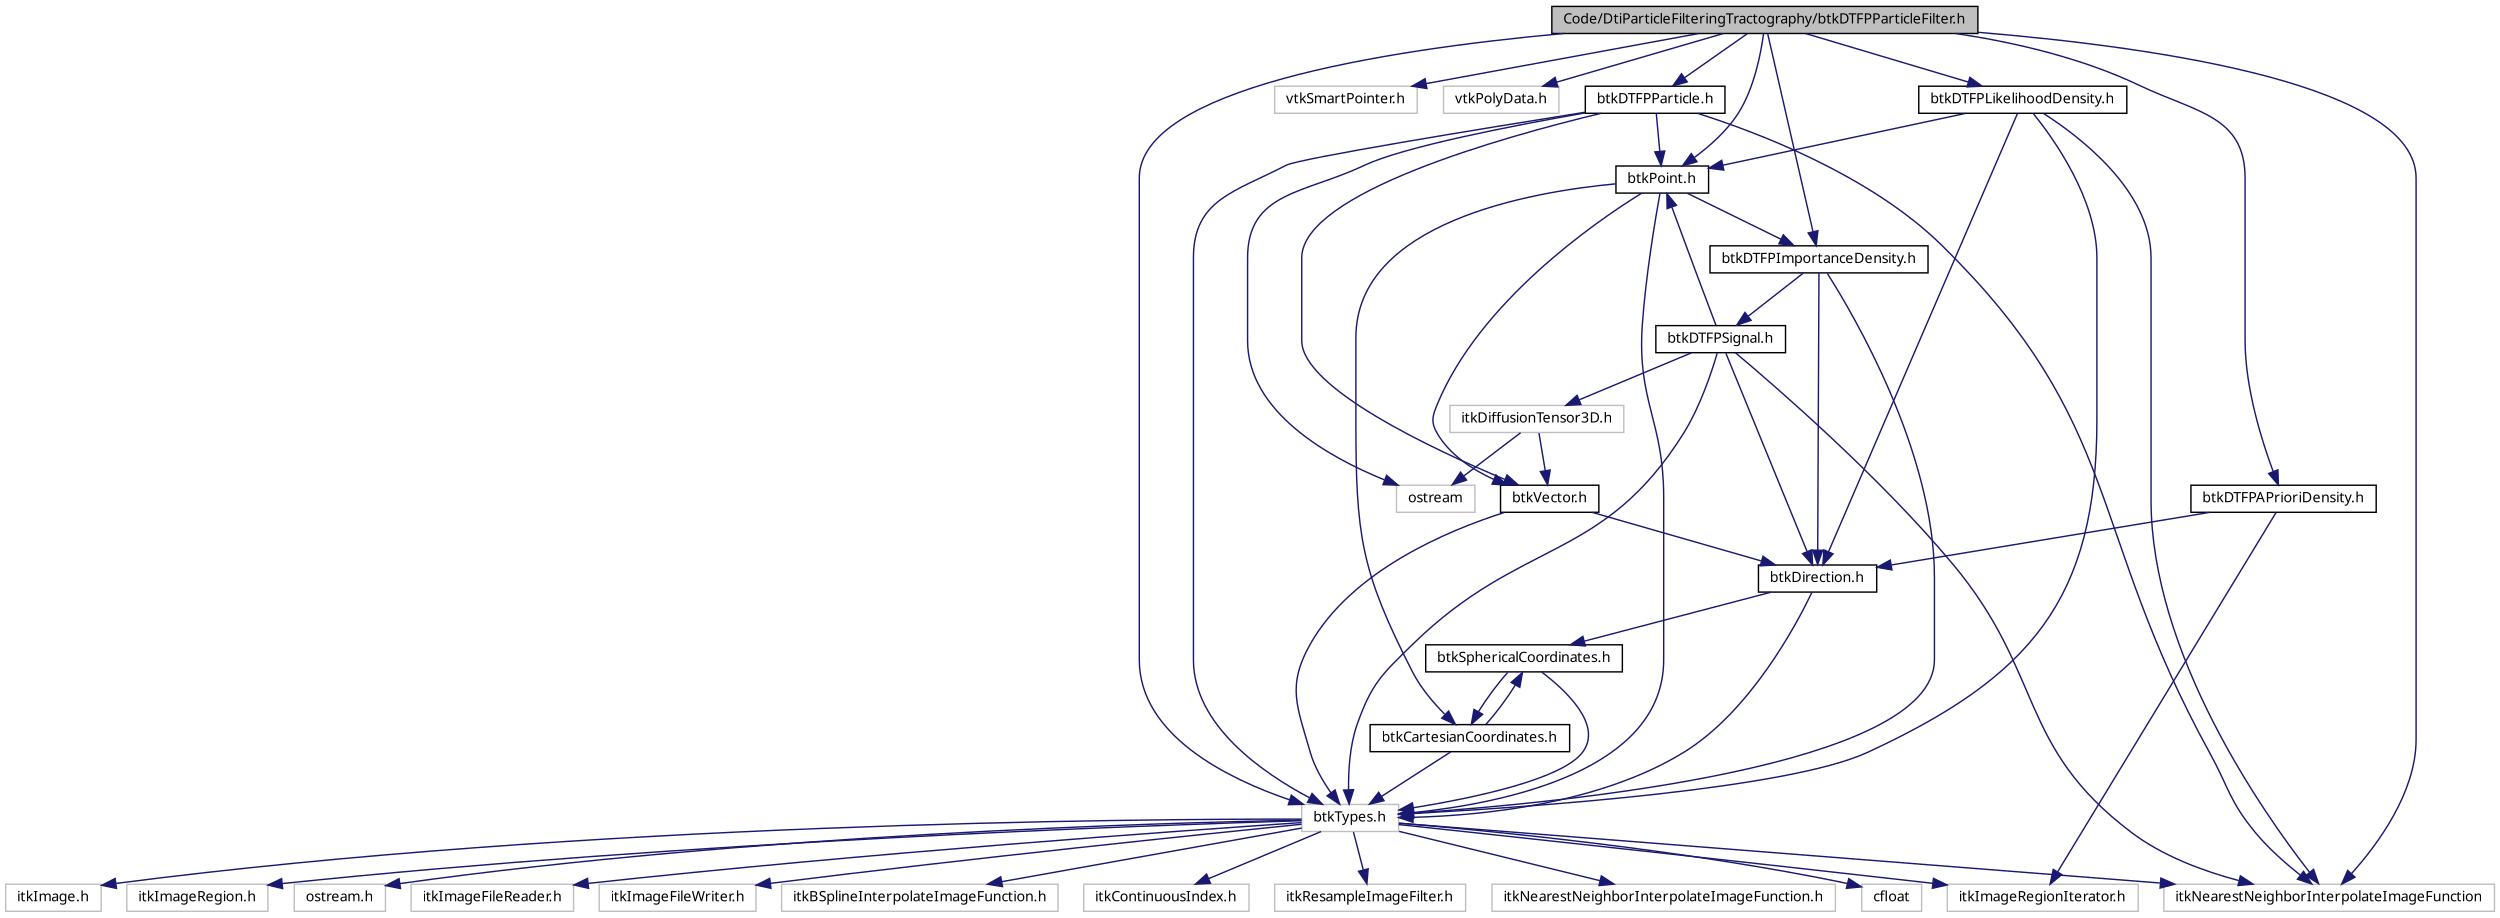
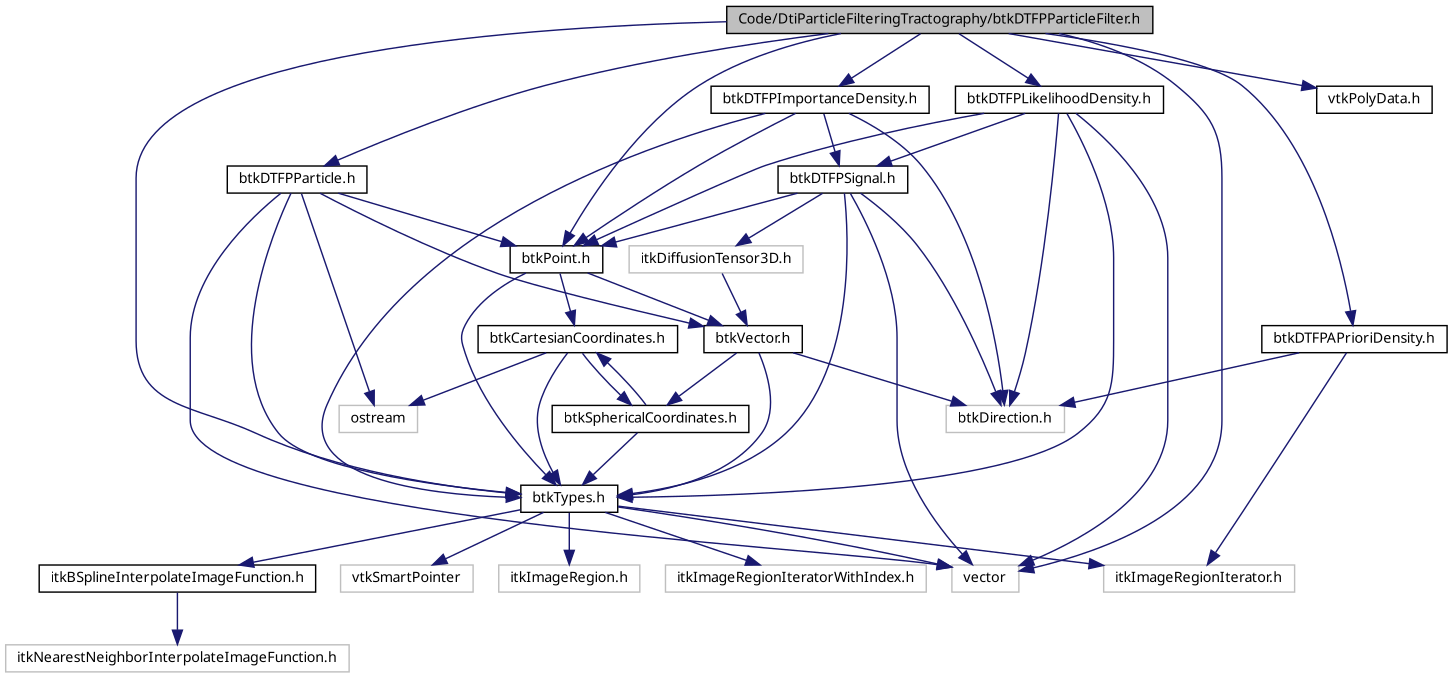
node "vtkSmartPointer.h": removed
node "vtkPolyData.h": color grey75 -> black
edge "btkDTFPLikelihoodDensity.h" -> "btkDTFPSignal.h": added
edge "btkPoint.h" -> "btkDTFPImportanceDensity.h": reversed
edge "itkDiffusionTensor3D.h" -> "ostream": now "btkCartesianCoordinates.h" -> "ostream"
node "btkDirection.h": color black -> grey75
edge "btkDirection.h" -> "btkSphericalCoordinates.h": now "btkVector.h" -> "btkSphericalCoordinates.h"
edge "btkDirection.h" -> "btkTypes.h": removed
node "btkTypes.h": color grey75 -> black
edge "btkTypes.h" -> "itkNearestNeighborInterpolateImageFunction.h": now "itkBSplineInterpolateImageFunction.h" -> "itkNearestNeighborInterpolateImageFunction.h"
node "itkImage.h": removed
node "ostream.h": label "ostream.h" -> "itkImageRegionIteratorWithIndex.h"
node "itkImageFileReader.h": removed
node "itkImageFileWriter.h": removed
node "itkBSplineInterpolateImageFunction.h": color grey75 -> black
node "itkContinuousIndex.h": removed
node "itkResampleImageFilter.h": removed
node "cfloat": label "cfloat" -> "vtkSmartPointer"
node "itkNearestNeighborInterpolateImageFunction": label "itkNearestNeighborInterpolateImageFunction" -> "vector"
